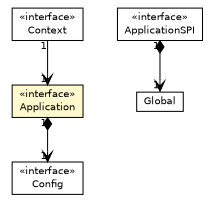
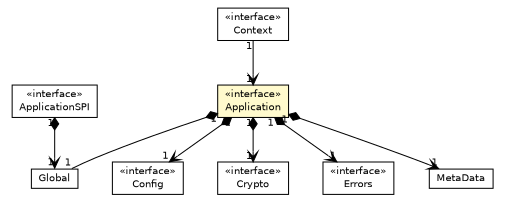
edge "Application" -- "Global": added
node "Crypto": added
node "Errors": added
node "MetaData": added
